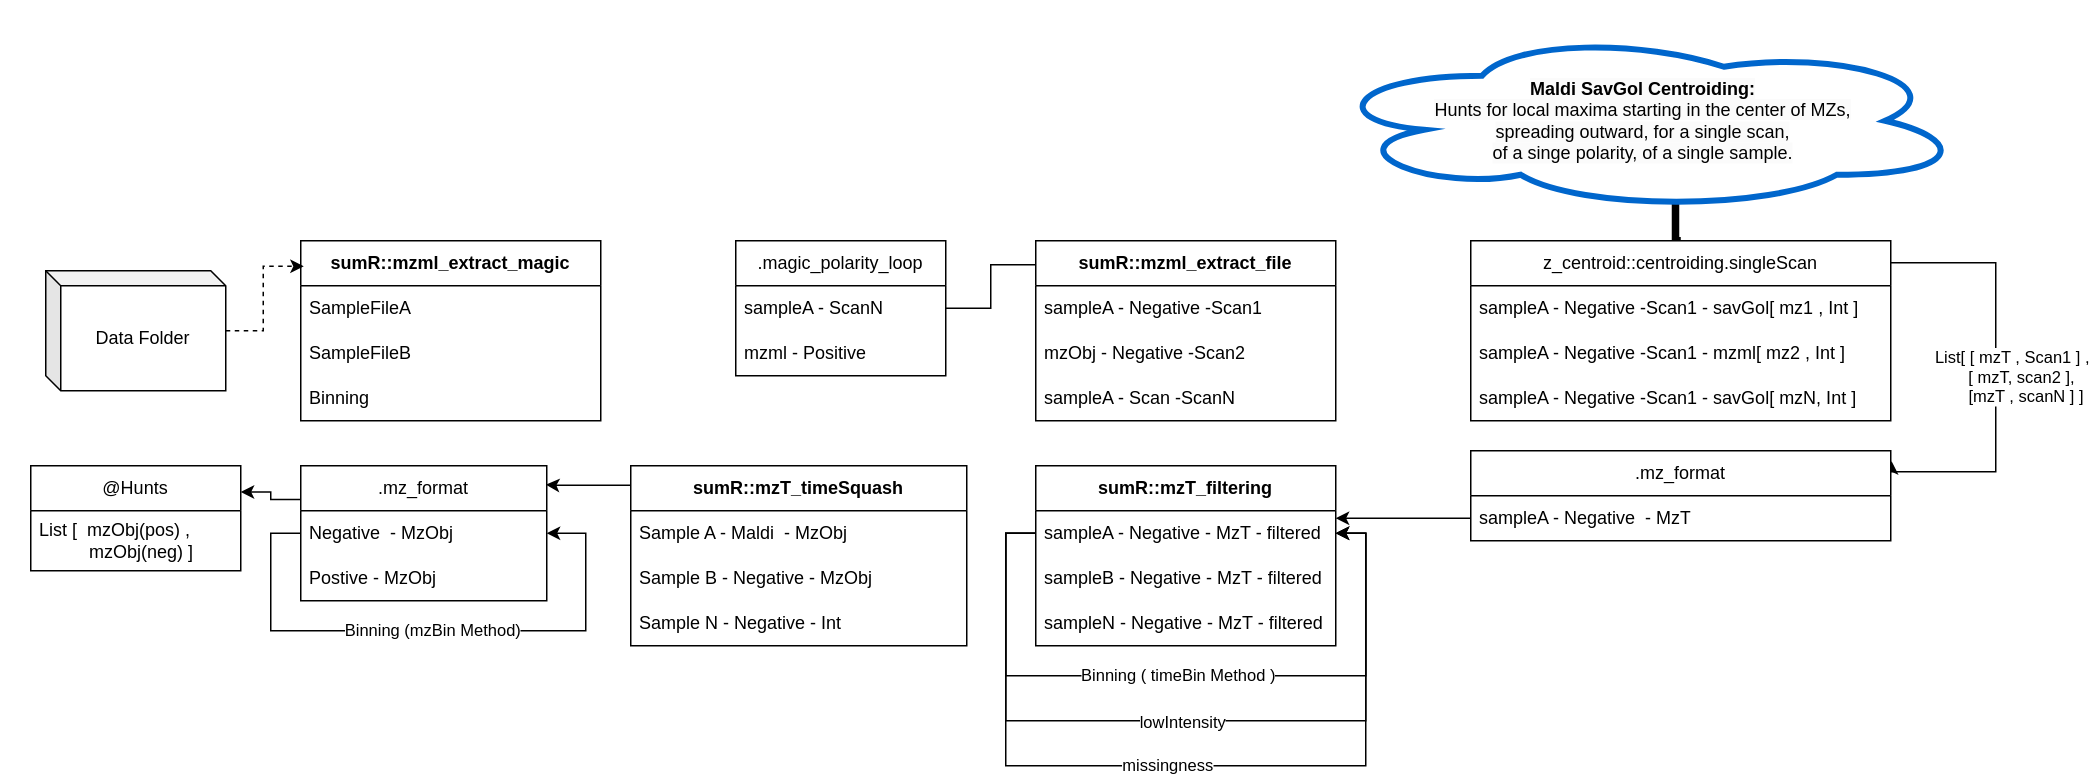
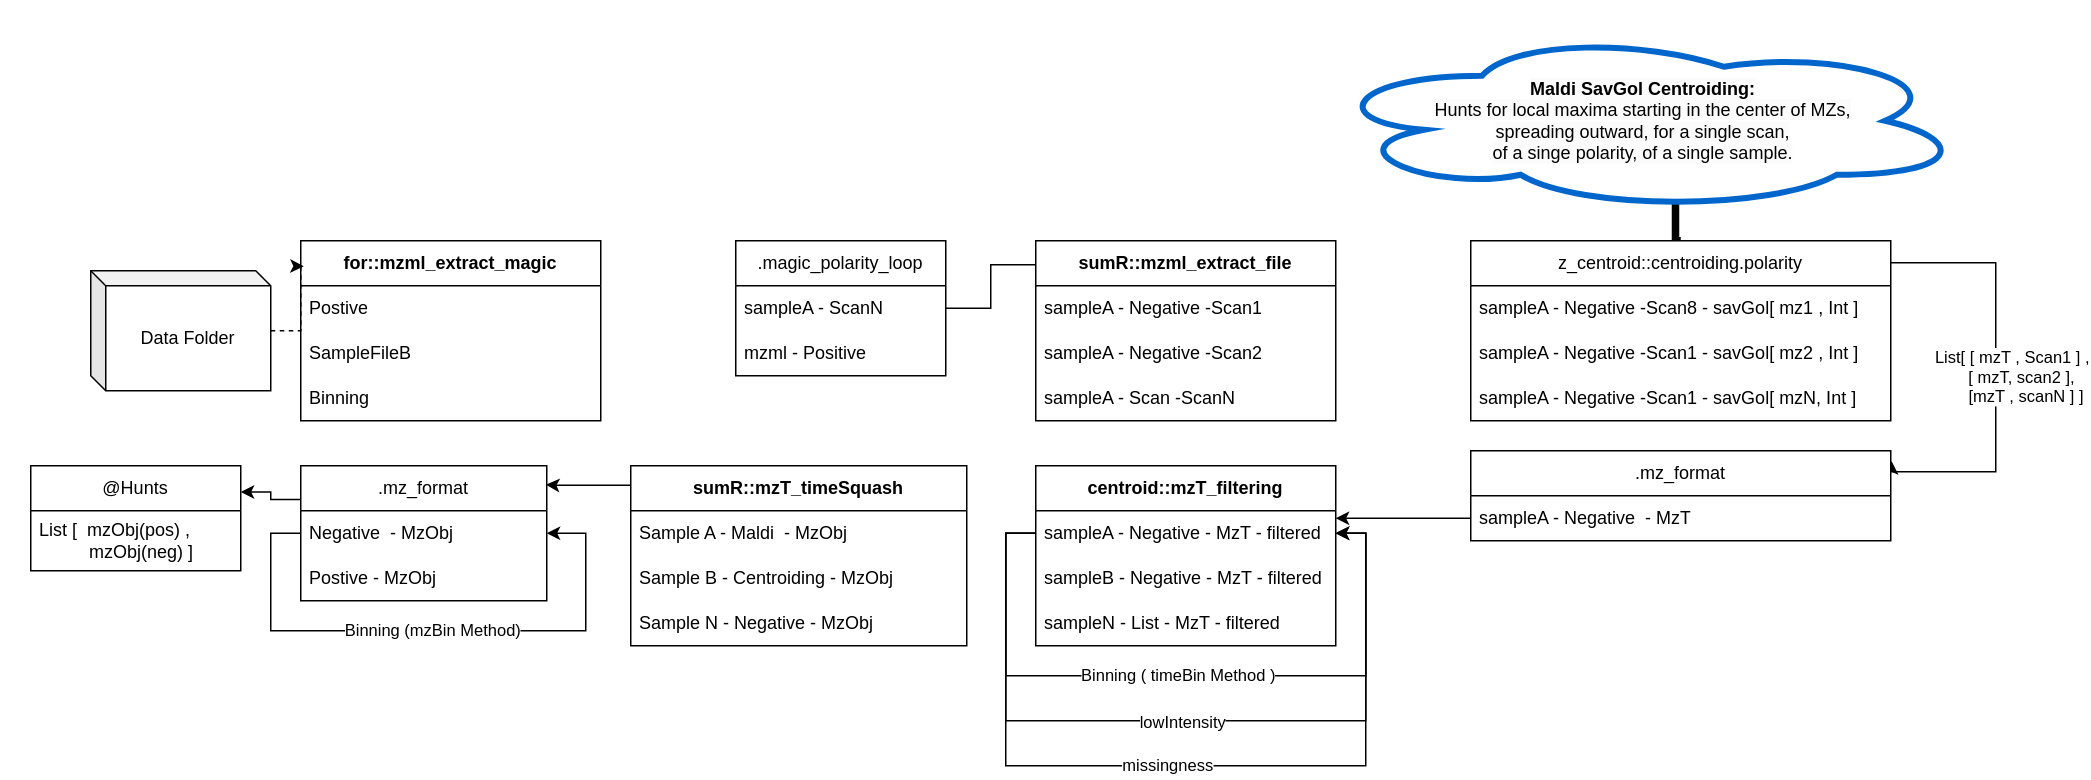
node "sumR::mzml_extract_magic": label "sumR::mzml_extract_magic" -> "for::mzml_extract_magic"
node "z_centroid::centroiding.singleScan": label "z_centroid::centroiding.singleScan" -> "z_centroid::centroiding.polarity"
node "SampleFileA": label "SampleFileA" -> "Postive"
node "sampleA - Negative -Scan1 - savGol[ mz1 , Int ]": label "sampleA - Negative -Scan1 - savGol[ mz1 , Int ]" -> "sampleA - Negative -Scan8 - savGol[ mz1 , Int ]"
node "Data Folder": moved (136, 331) -> (181, 331)
node "mzObj - Negative -Scan2": label "mzObj - Negative -Scan2" -> "sampleA - Negative -Scan2"
node "sampleA - Negative -Scan1 - mzml[ mz2 , Int ]": label "sampleA - Negative -Scan1 - mzml[ mz2 , Int ]" -> "sampleA - Negative -Scan1 - savGol[ mz2 , Int ]"
node "sumR::mzT_filtering": label "sumR::mzT_filtering" -> "centroid::mzT_filtering"
node "Sample B - Negative - MzObj": label "Sample B - Negative - MzObj" -> "Sample B - Centroiding - MzObj"
node "Sample N - Negative - Int": label "Sample N - Negative - Int" -> "Sample N - Negative - MzObj"
node "sampleN - Negative - MzT - filtered": label "sampleN - Negative - MzT - filtered" -> "sampleN - List - MzT - filtered"
